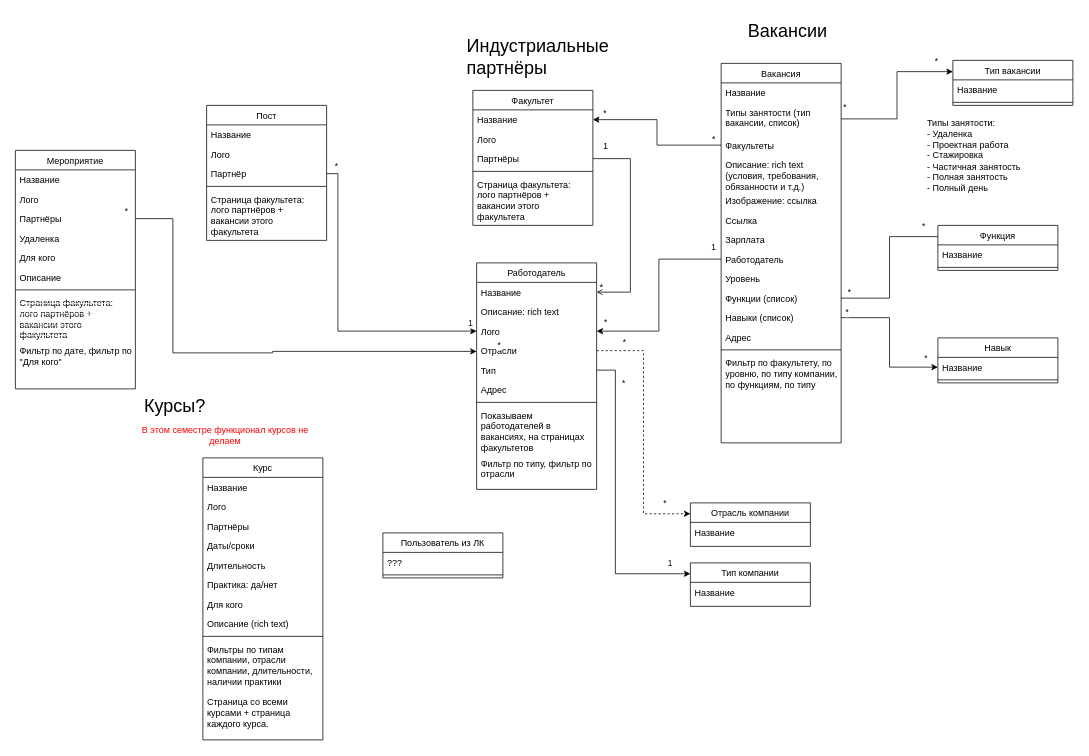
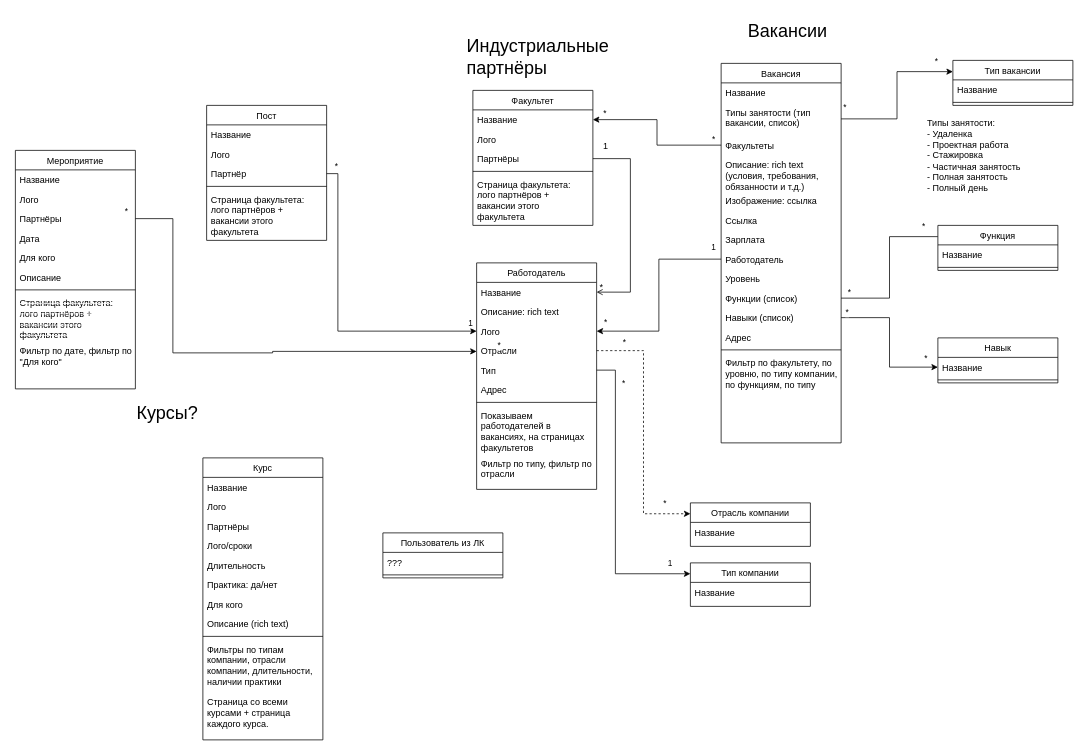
node "Удаленка": label "Удаленка" -> "Дата"
node "Курсы?": moved (214, 398) -> (207, 405)
node "В этом семестре функционал курсов не делаем": removed
node "Даты/сроки": label "Даты/сроки" -> "Лого/сроки"
